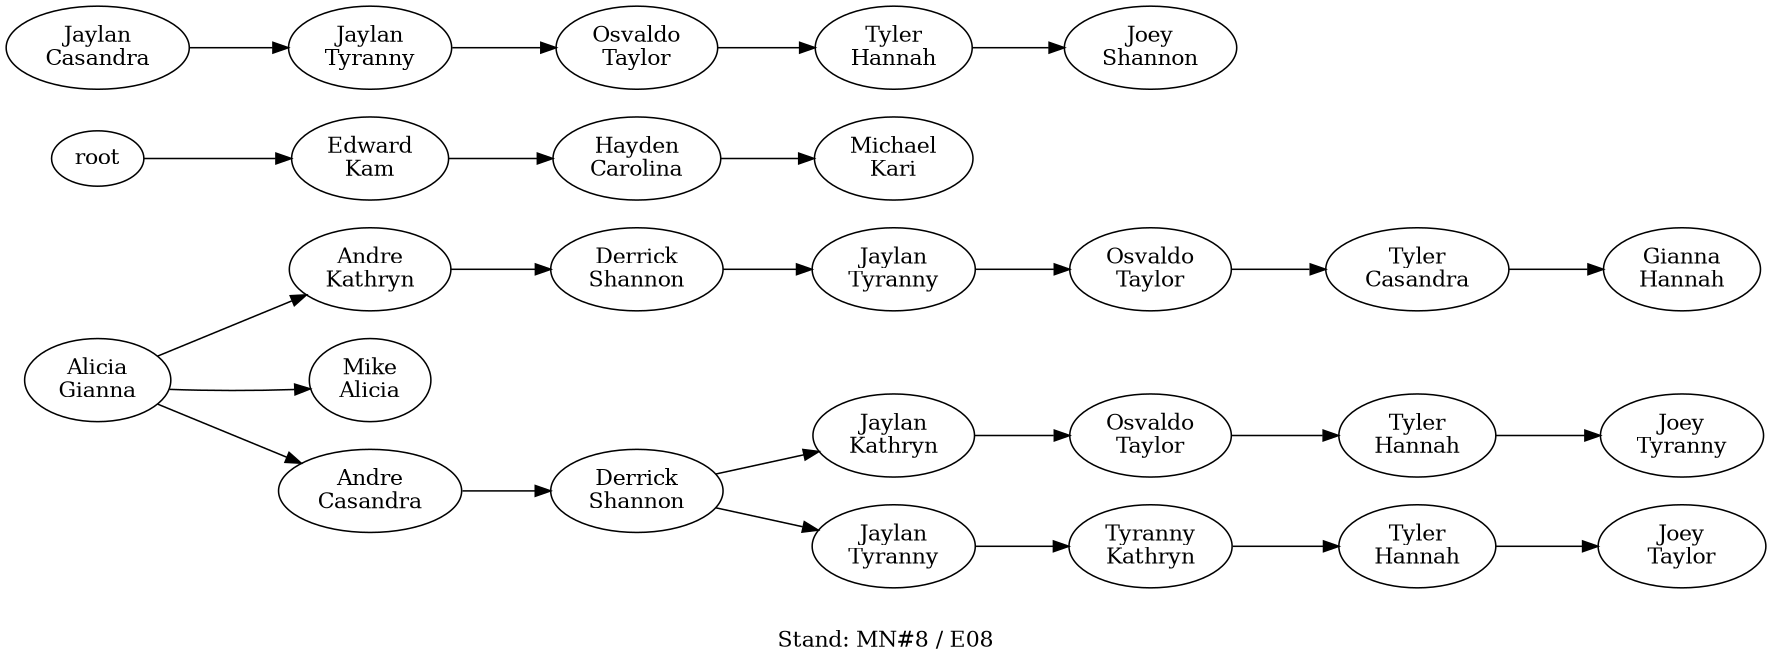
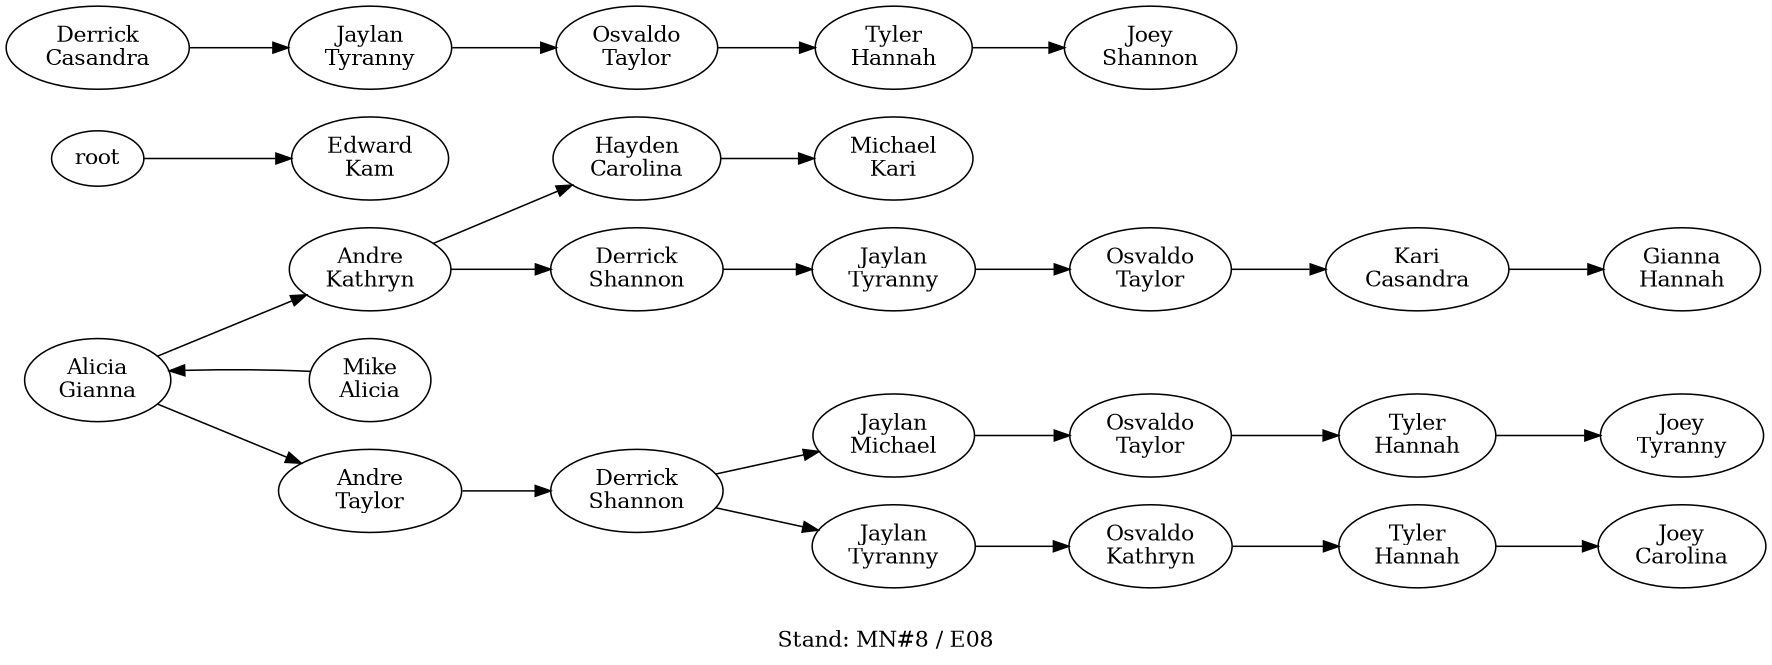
node "Jaylan Casandra": label "Jaylan Casandra" -> "Derrick Casandra"
edge "Edward Kam" -> "Hayden Carolina": now "Andre Kathryn" -> "Hayden Carolina"
node "Tyler Casandra": label "Tyler Casandra" -> "Kari Casandra"
edge "Alicia Gianna" -> "Mike Alicia": reversed
node "Jaylan Kathryn": label "Jaylan Kathryn" -> "Jaylan Michael"
node "Andre Casandra": label "Andre Casandra" -> "Andre Taylor"
node "Tyranny Kathryn": label "Tyranny Kathryn" -> "Osvaldo Kathryn"
node "Joey Taylor": label "Joey Taylor" -> "Joey Carolina"
